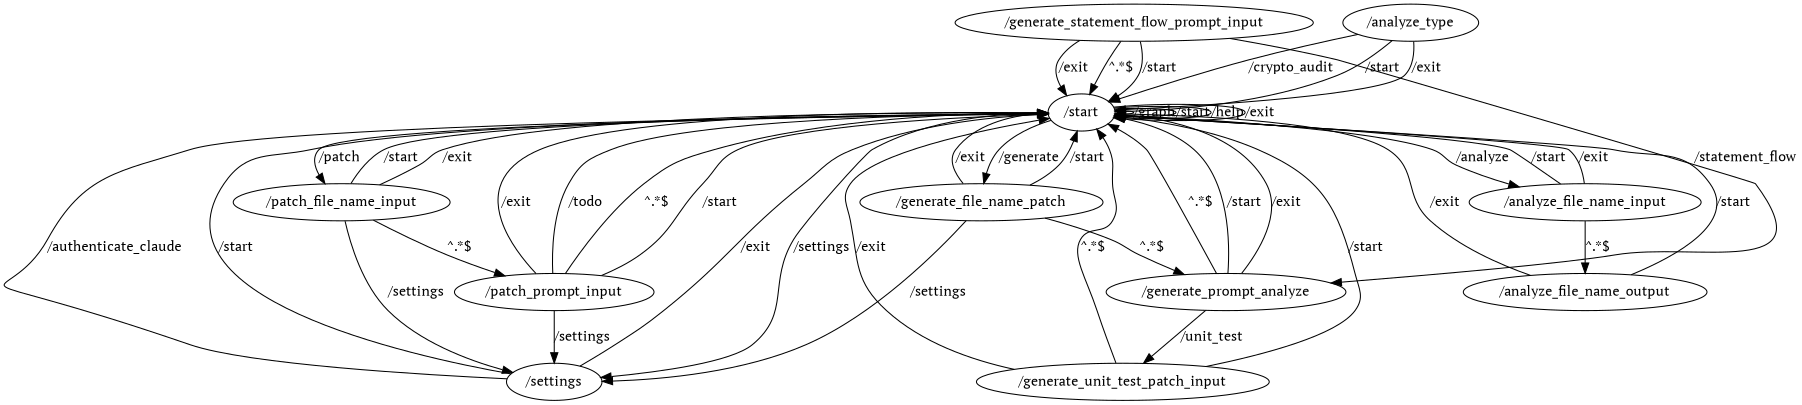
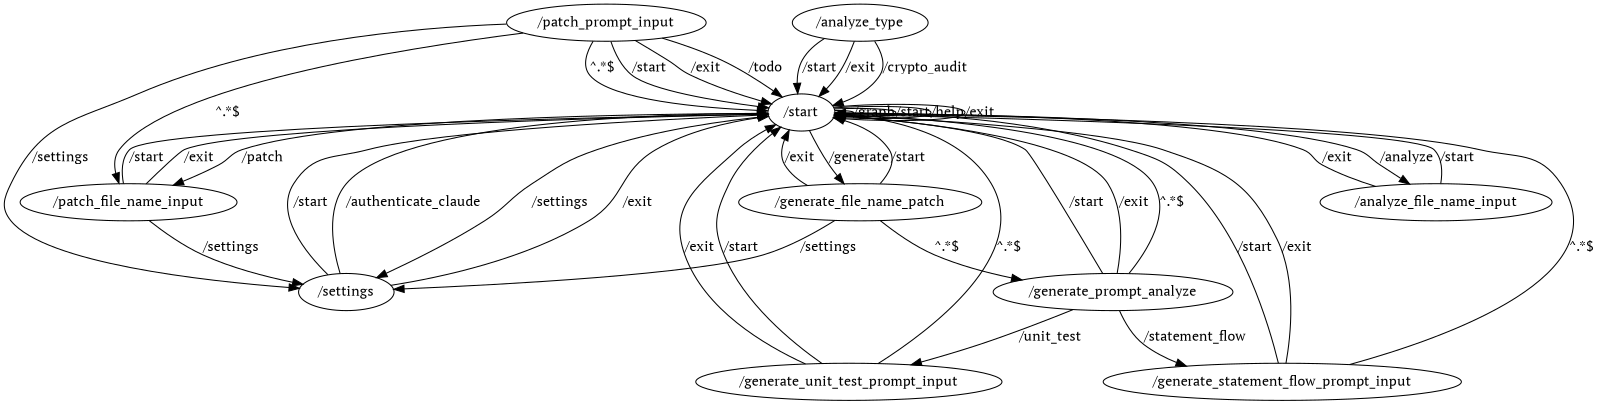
edge "/generate_statement_flow_prompt_input" -> "/generate_prompt_analyze": reversed
edge "/patch_file_name_input" -> "/patch_prompt_input": reversed
node "/analyze_file_name_output": removed
node "/generate_unit_test_patch_input": label "/generate_unit_test_patch_input" -> "/generate_unit_test_prompt_input"
